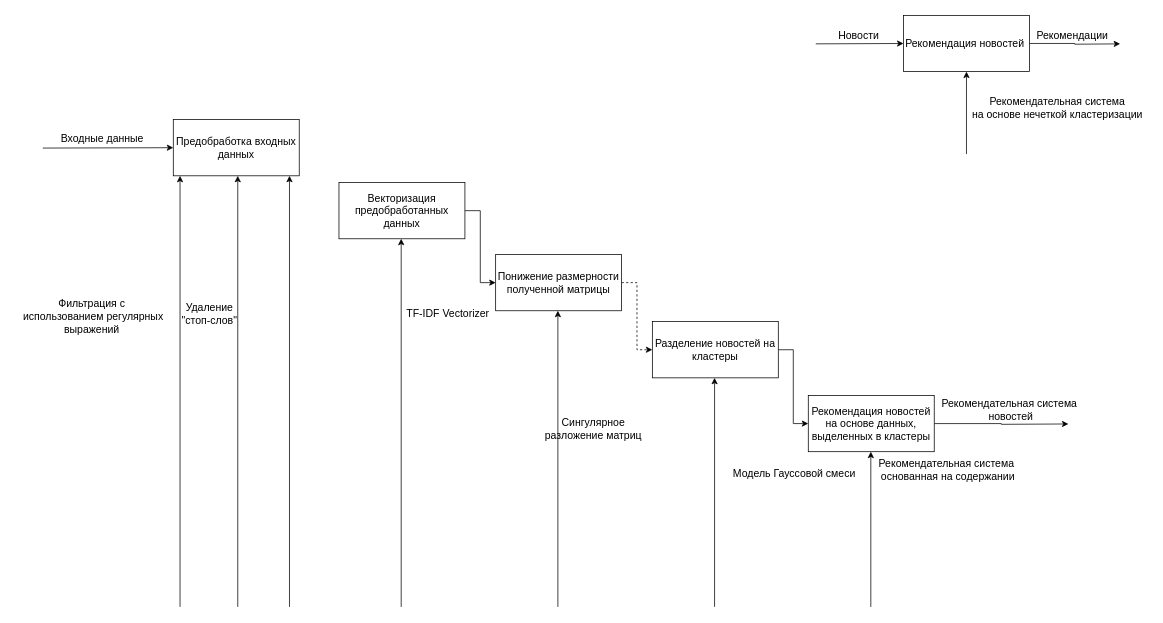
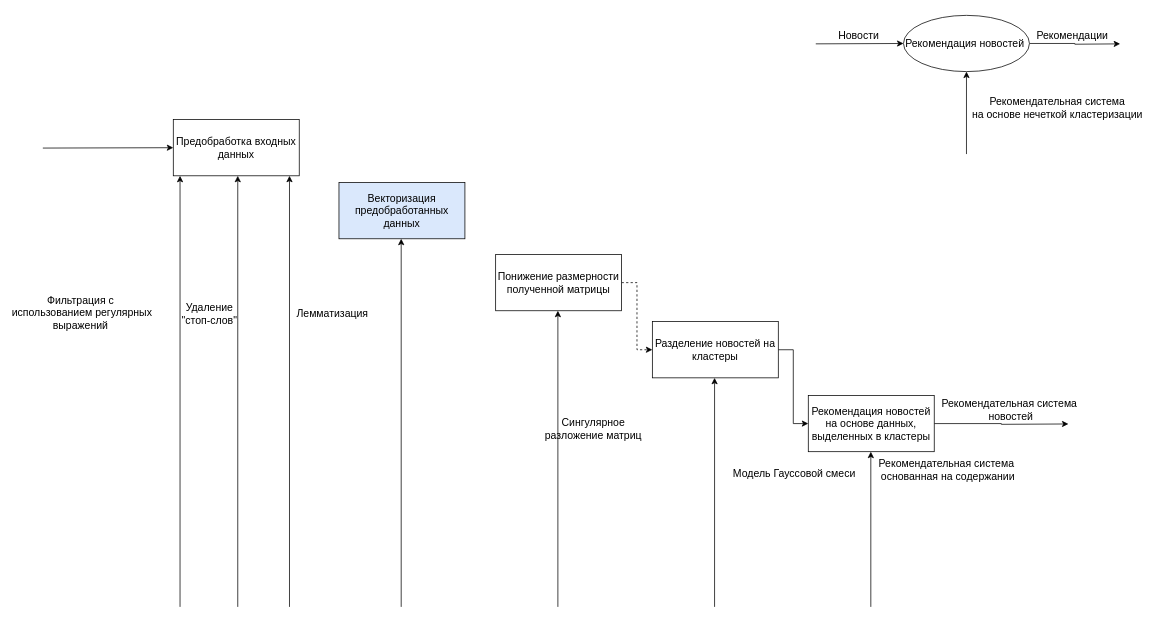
node "Рекомендация новостей": shape rectangle -> ellipse
node "Входные данные": removed
node "Векторизация предобработанных данных": fillcolor #ffffff -> #dae8fc
edge "Векторизация предобработанных данных" -> "Понижение размерности полученной матрицы": removed
node "Лемматизация": added
node "TF-IDF Vectorizer": removed
node "Фильтрация с использованием регулярных выражений": moved (91, 317) -> (80, 313)
